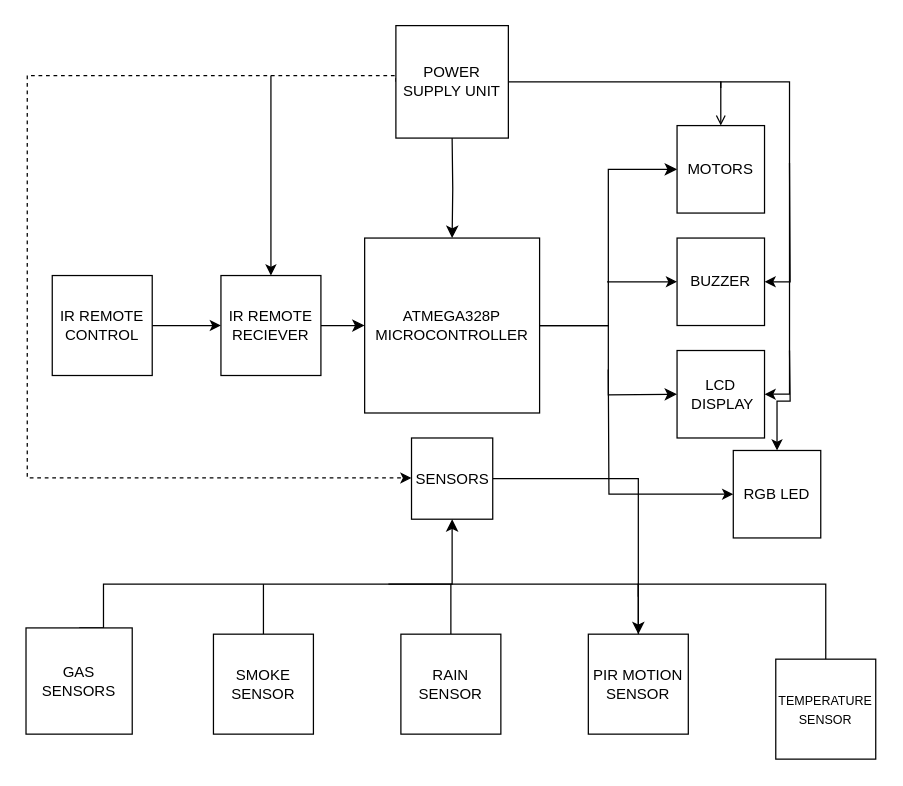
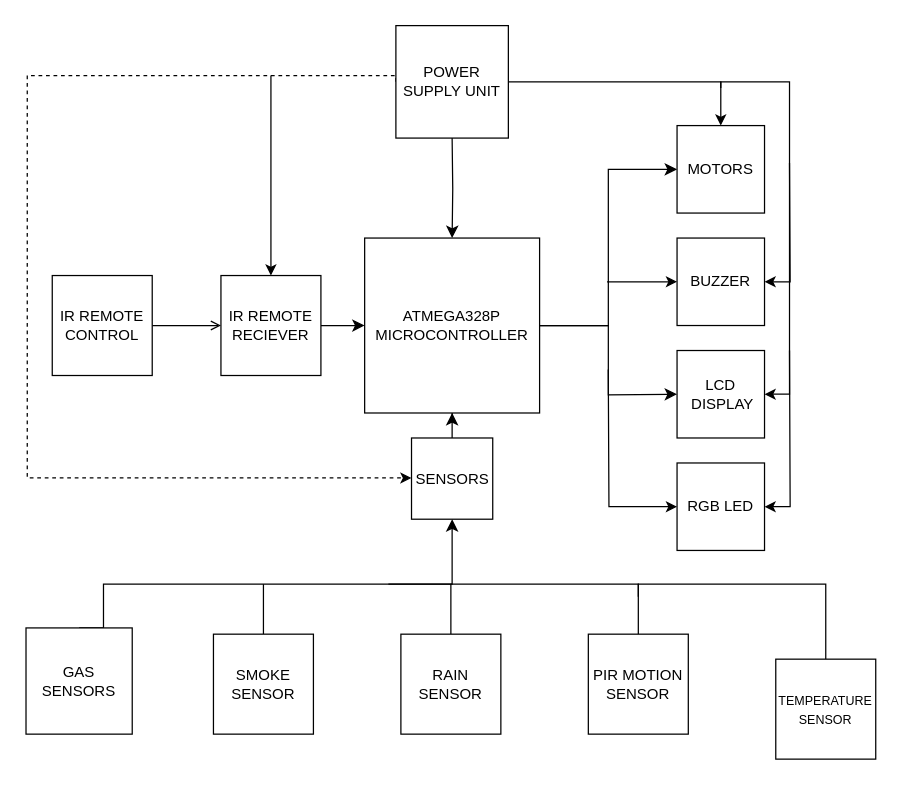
edge "POWER SUPPLY UNIT" -> "MOTORS": arrowhead open -> classic
edge "IR REMOTE CONTROL" -> "IR REMOTE RECIEVER": arrowhead classic -> open
edge "SENSORS" -> "PIR MOTION SENSOR": now "SENSORS" -> "ATMEGA328P MICROCONTROLLER"
node "RGB LED": moved (777, 494) -> (721, 507)
